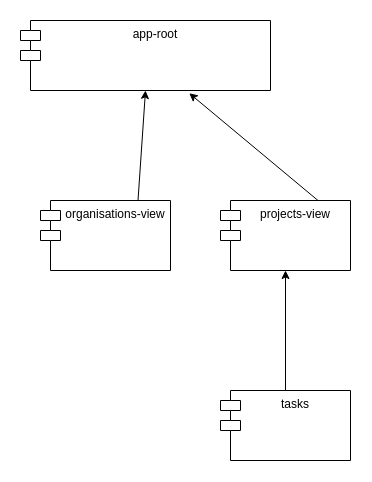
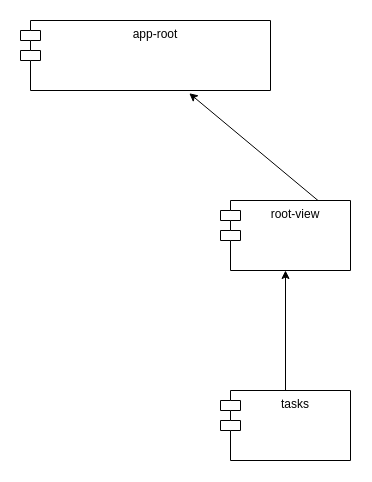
edge "organisations-view" -> "app-root": removed
node "projects-view": label "projects-view" -> "root-view"
node "organisations-view": removed
